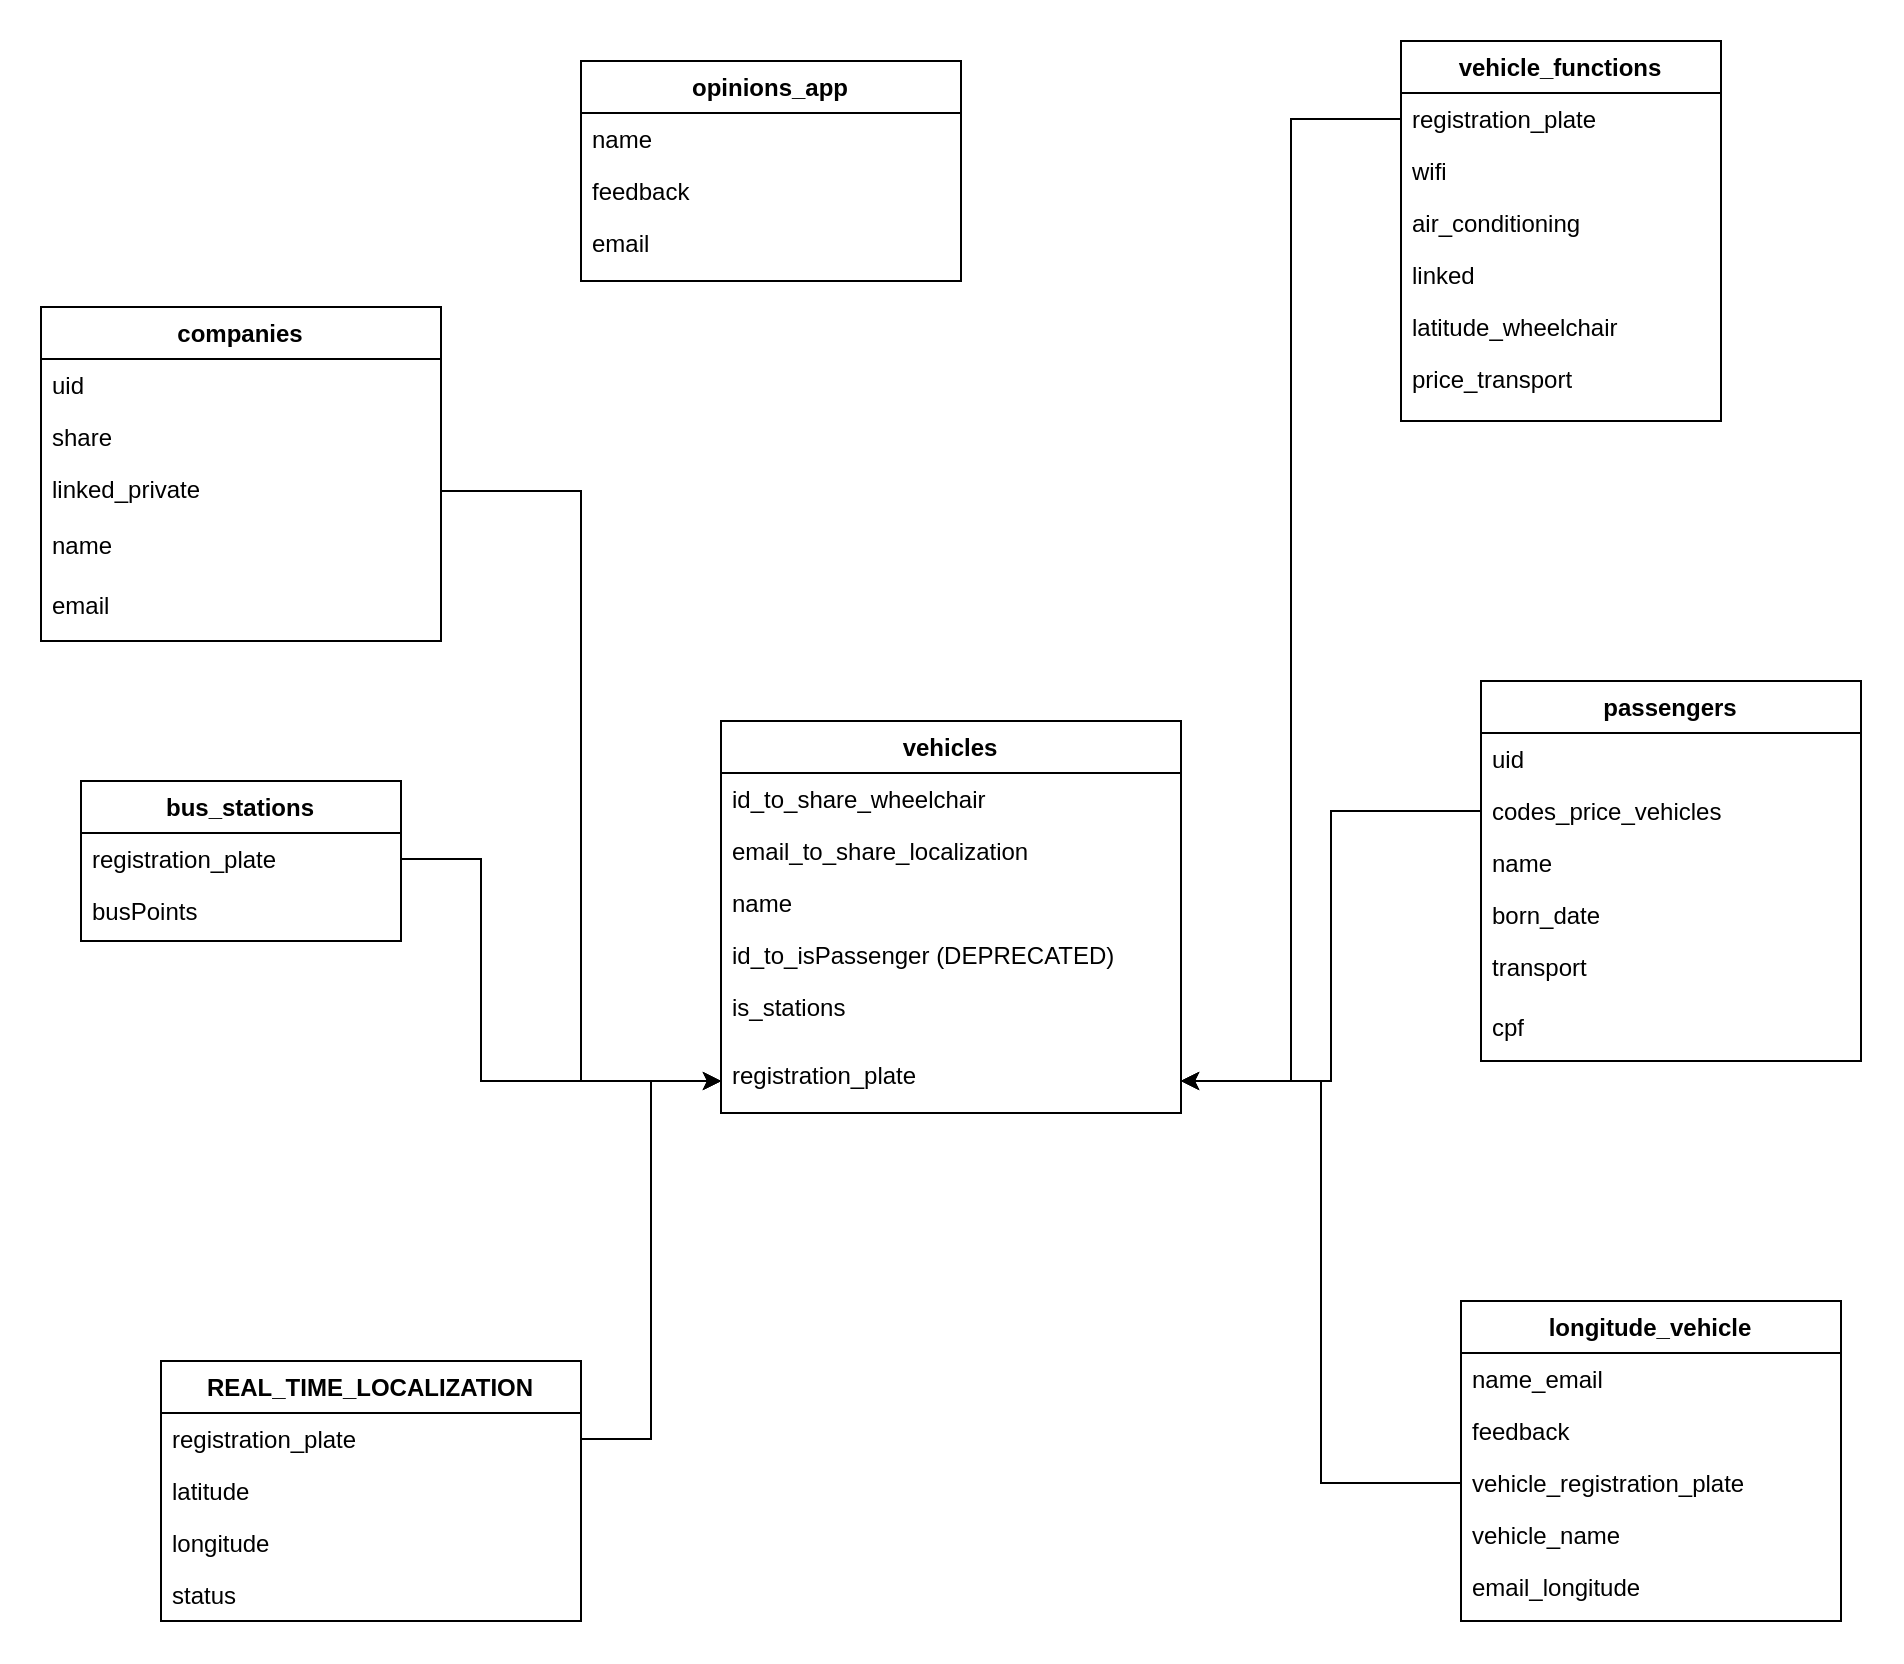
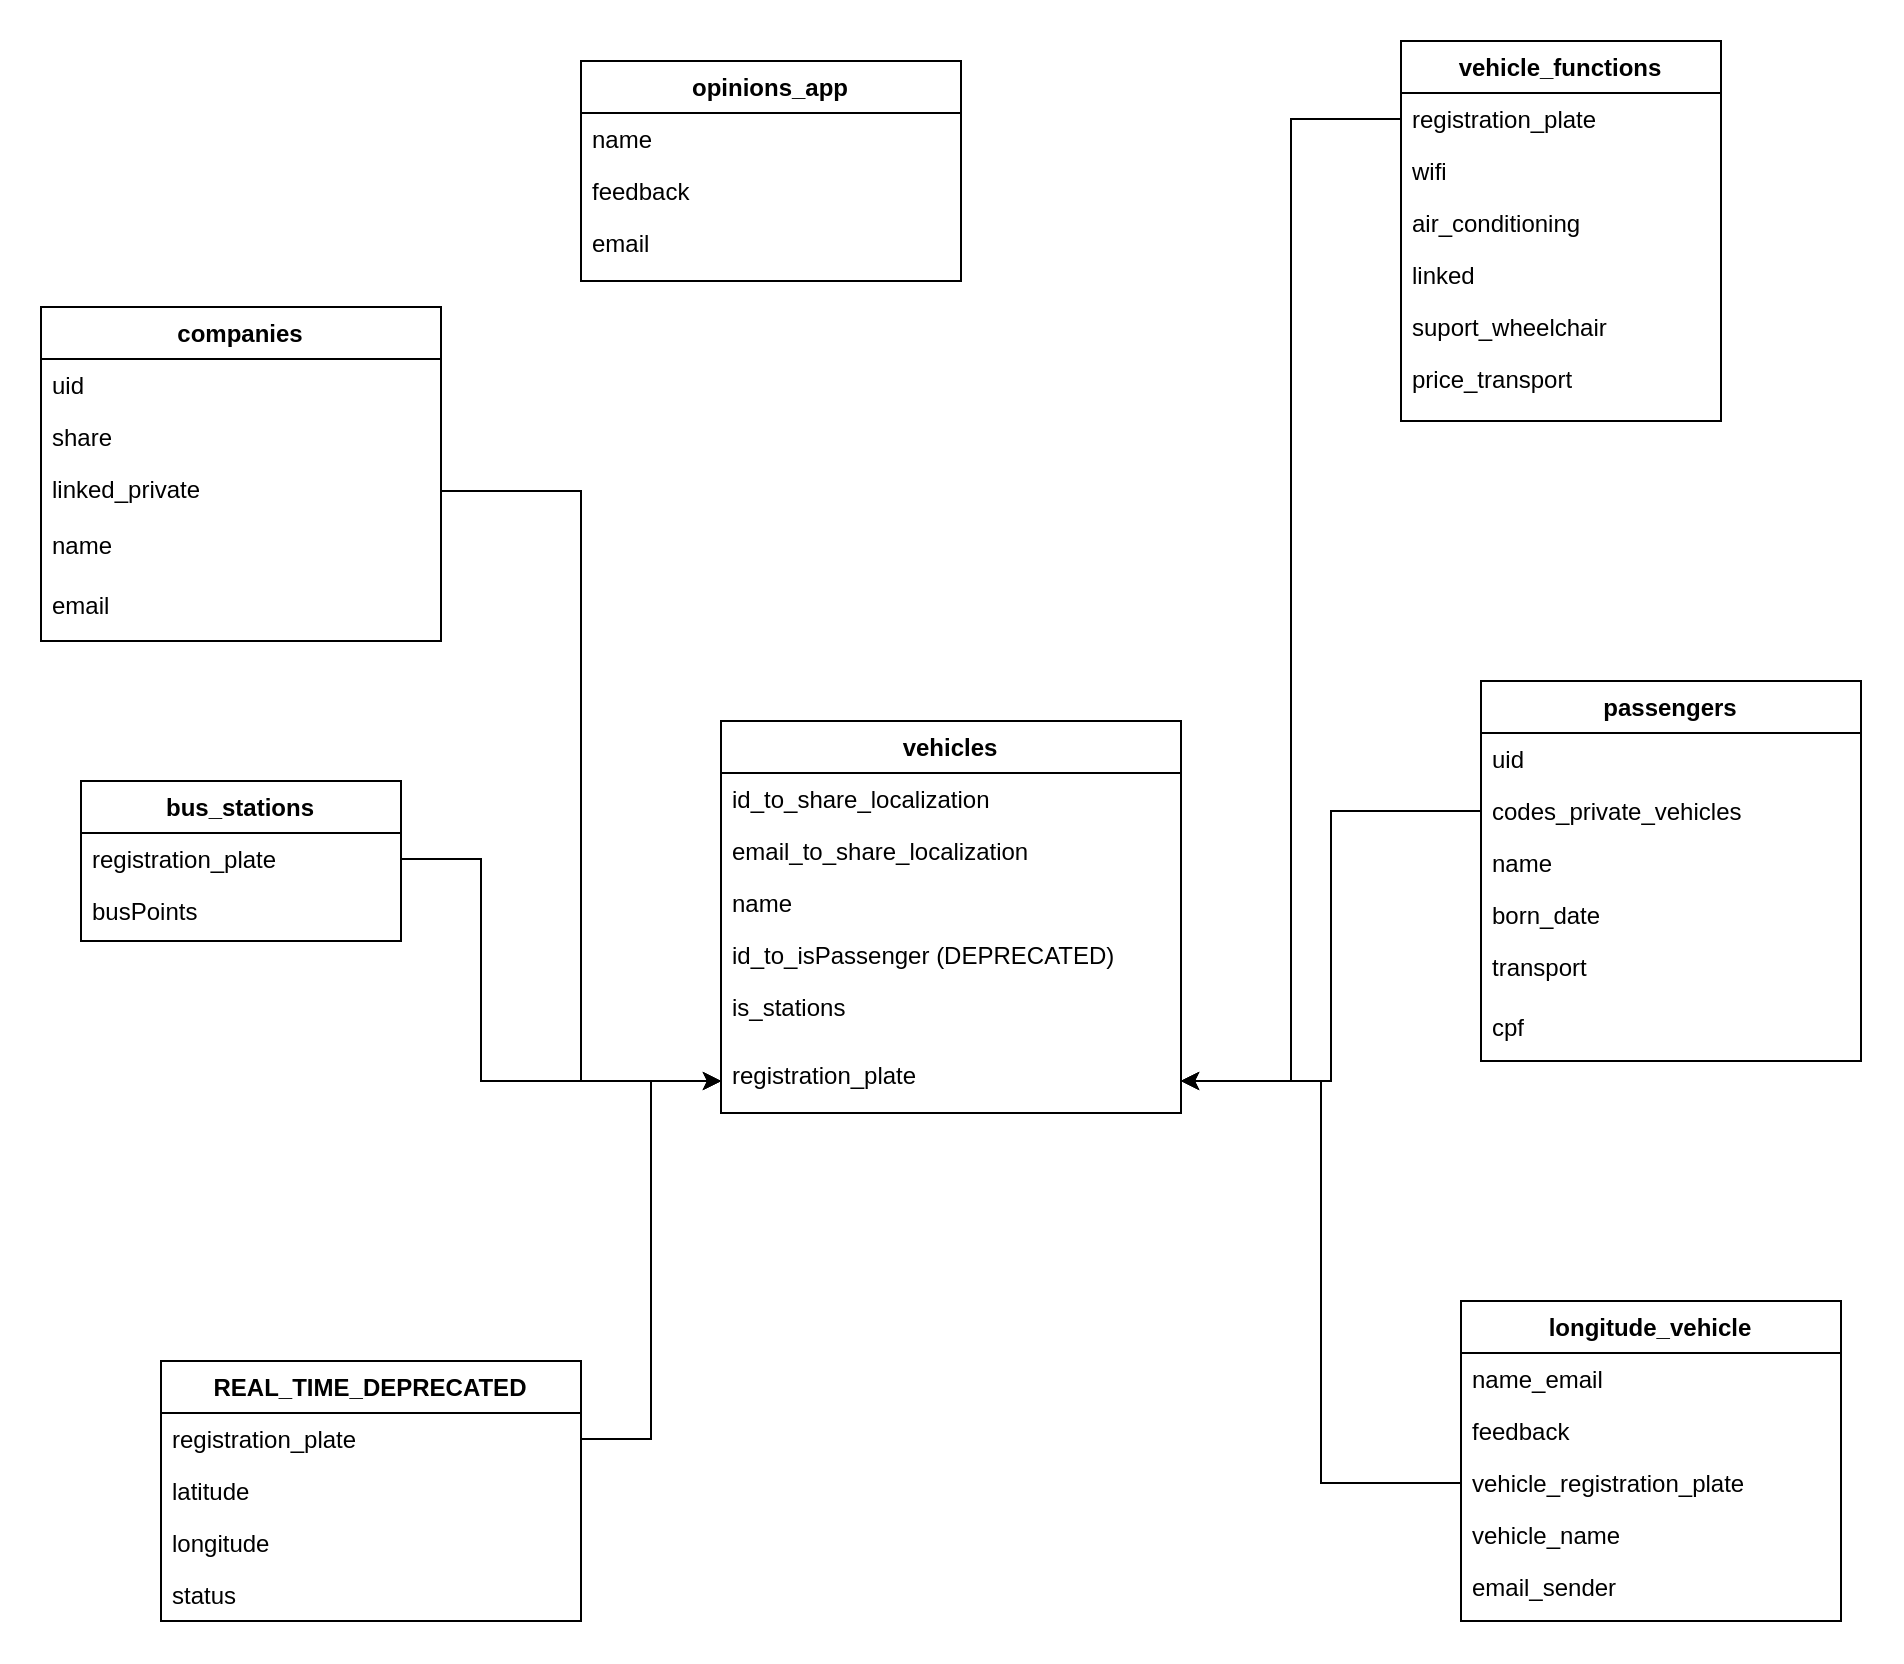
node "latitude_wheelchair": label "latitude_wheelchair" -> "suport_wheelchair"
node "id_to_share_wheelchair": label "id_to_share_wheelchair" -> "id_to_share_localization"
node "codes_price_vehicles": label "codes_price_vehicles" -> "codes_private_vehicles"
node "REAL_TIME_LOCALIZATION": label "REAL_TIME_LOCALIZATION" -> "REAL_TIME_DEPRECATED"
node "email_longitude": label "email_longitude" -> "email_sender"
